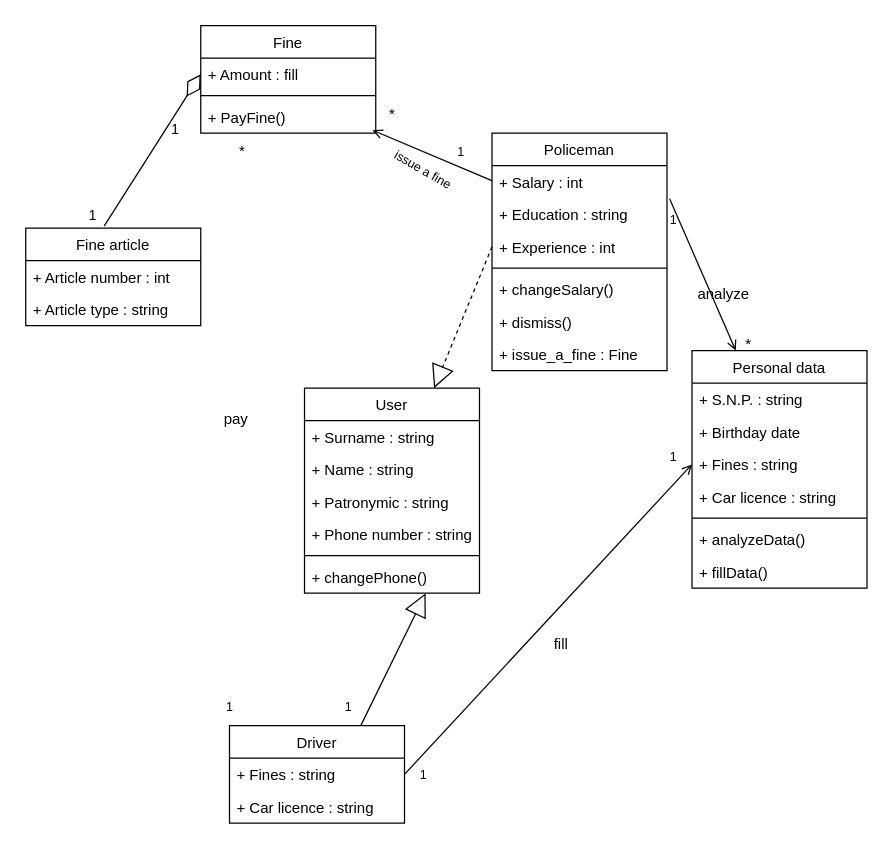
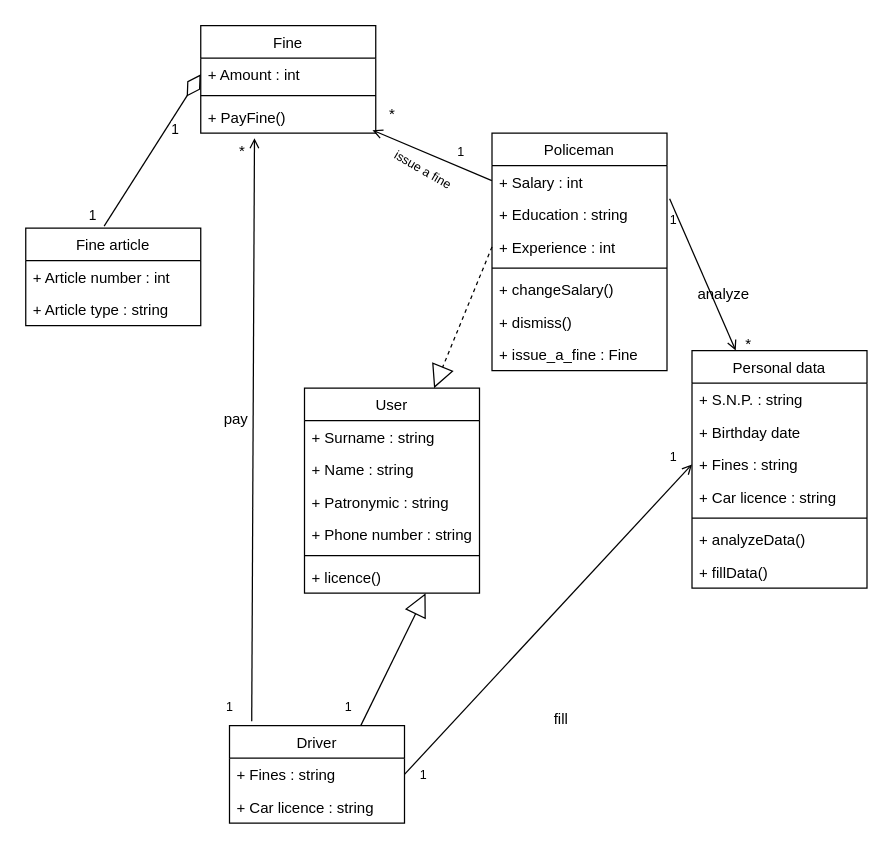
node "+ Amount : fill": label "+ Amount : fill" -> "+ Amount : int"
edge "Driver" -> "+ PayFine()": added
node "+ changePhone()": label "+ changePhone()" -> "+ licence()"
node "fill": moved (561, 644) -> (561, 719)
